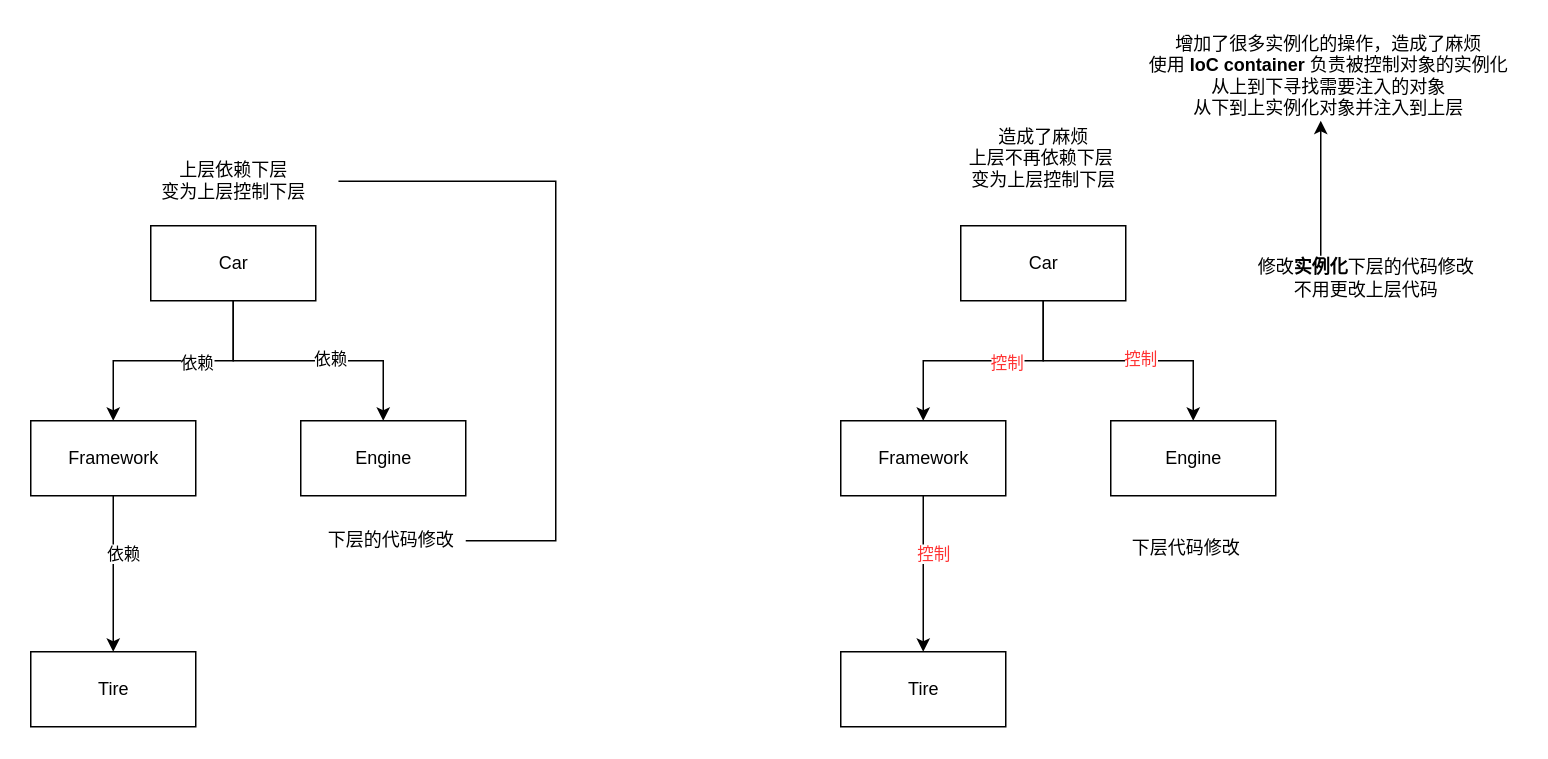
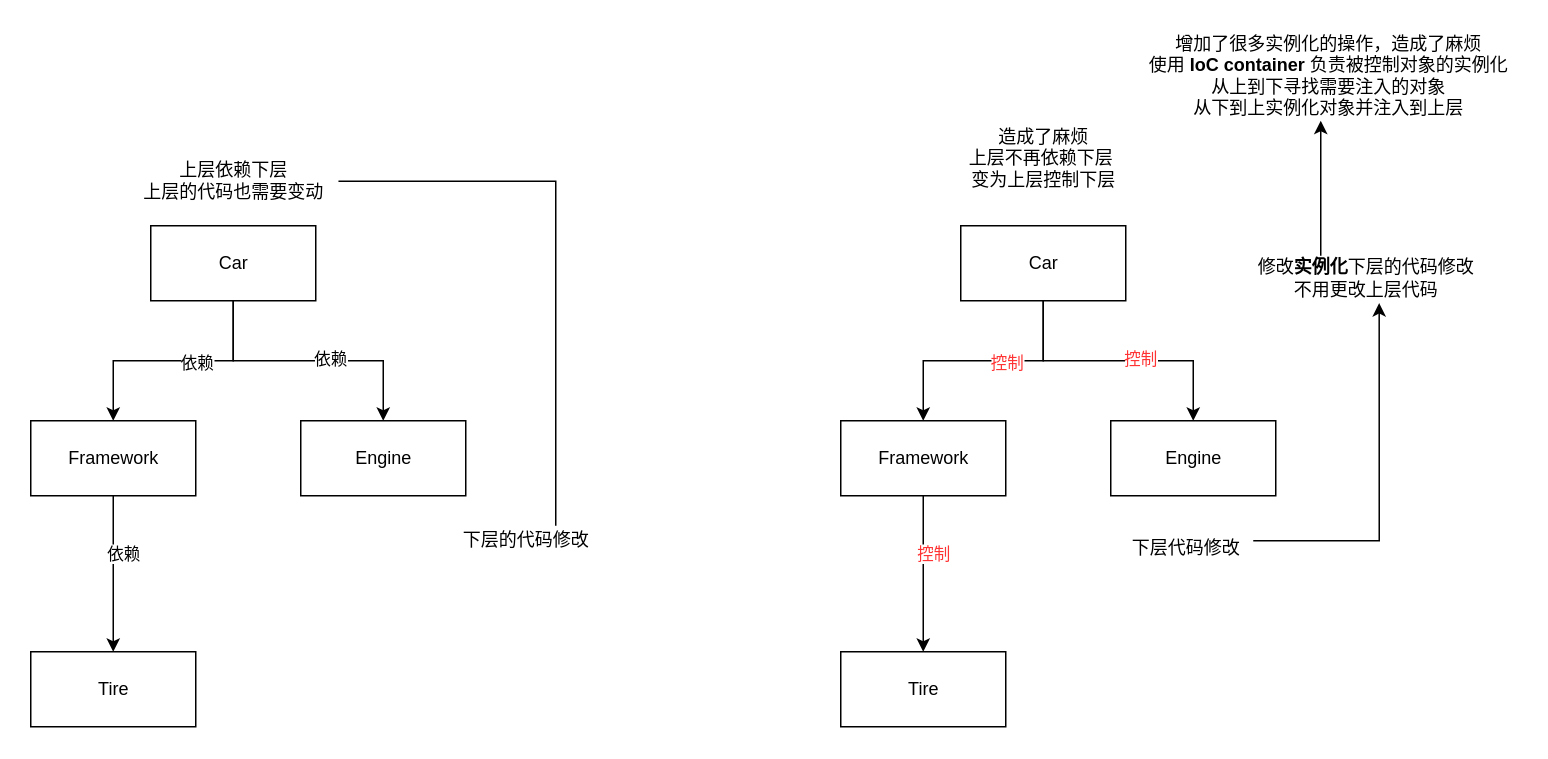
node "上层依赖下层 变为上层控制下层": label "上层依赖下层 变为上层控制下层" -> "上层依赖下层 上层的代码也需要变动"
edge "下层代码修改" -> "修改实例化下层的代码修改 不用更改上层代码": added
node "下层的代码修改": moved (391, 541) -> (526, 541)
